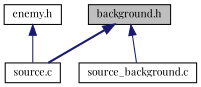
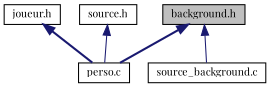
node "joueur.h": added
node "enemy.h": label "enemy.h" -> "source.h"
node "source.c": label "source.c" -> "perso.c"
